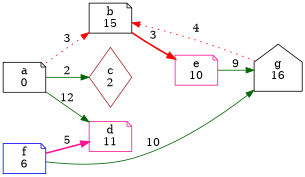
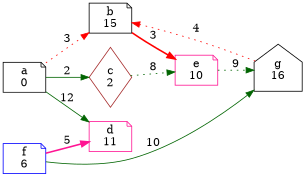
edge "e 10" -> "g 16": style solid -> dotted
edge "c 2" -> "e 10": added, label "8"
